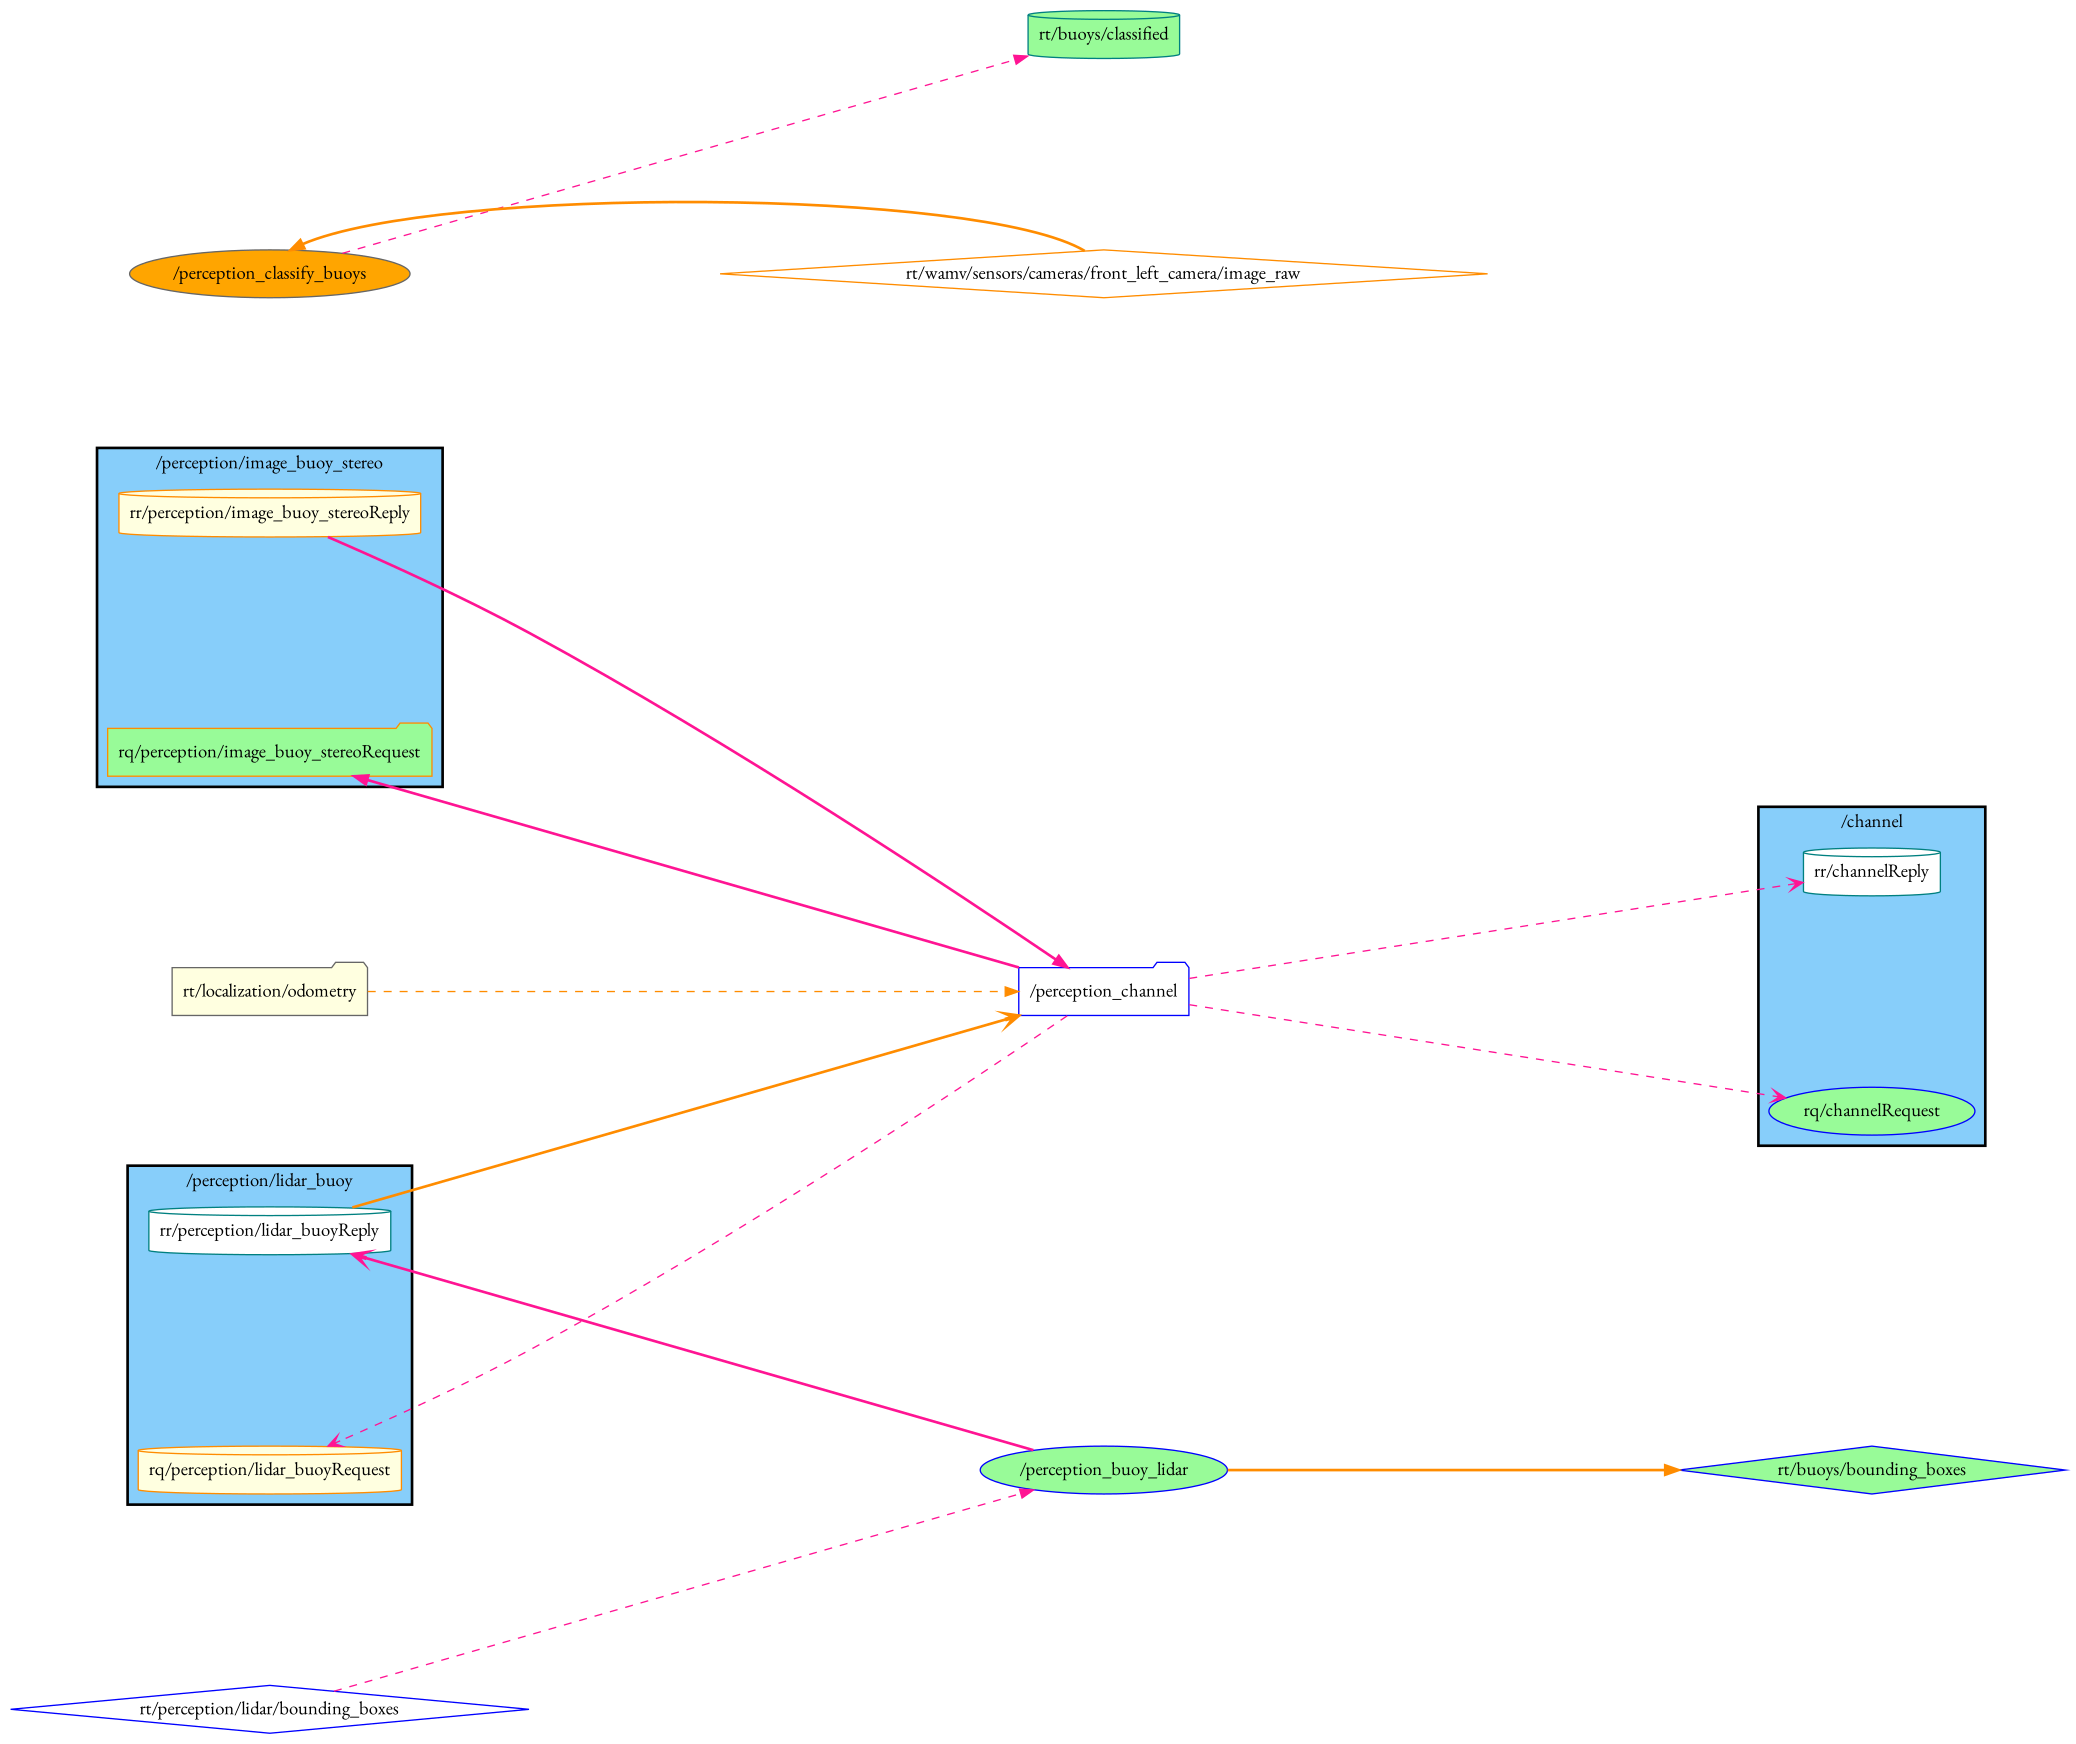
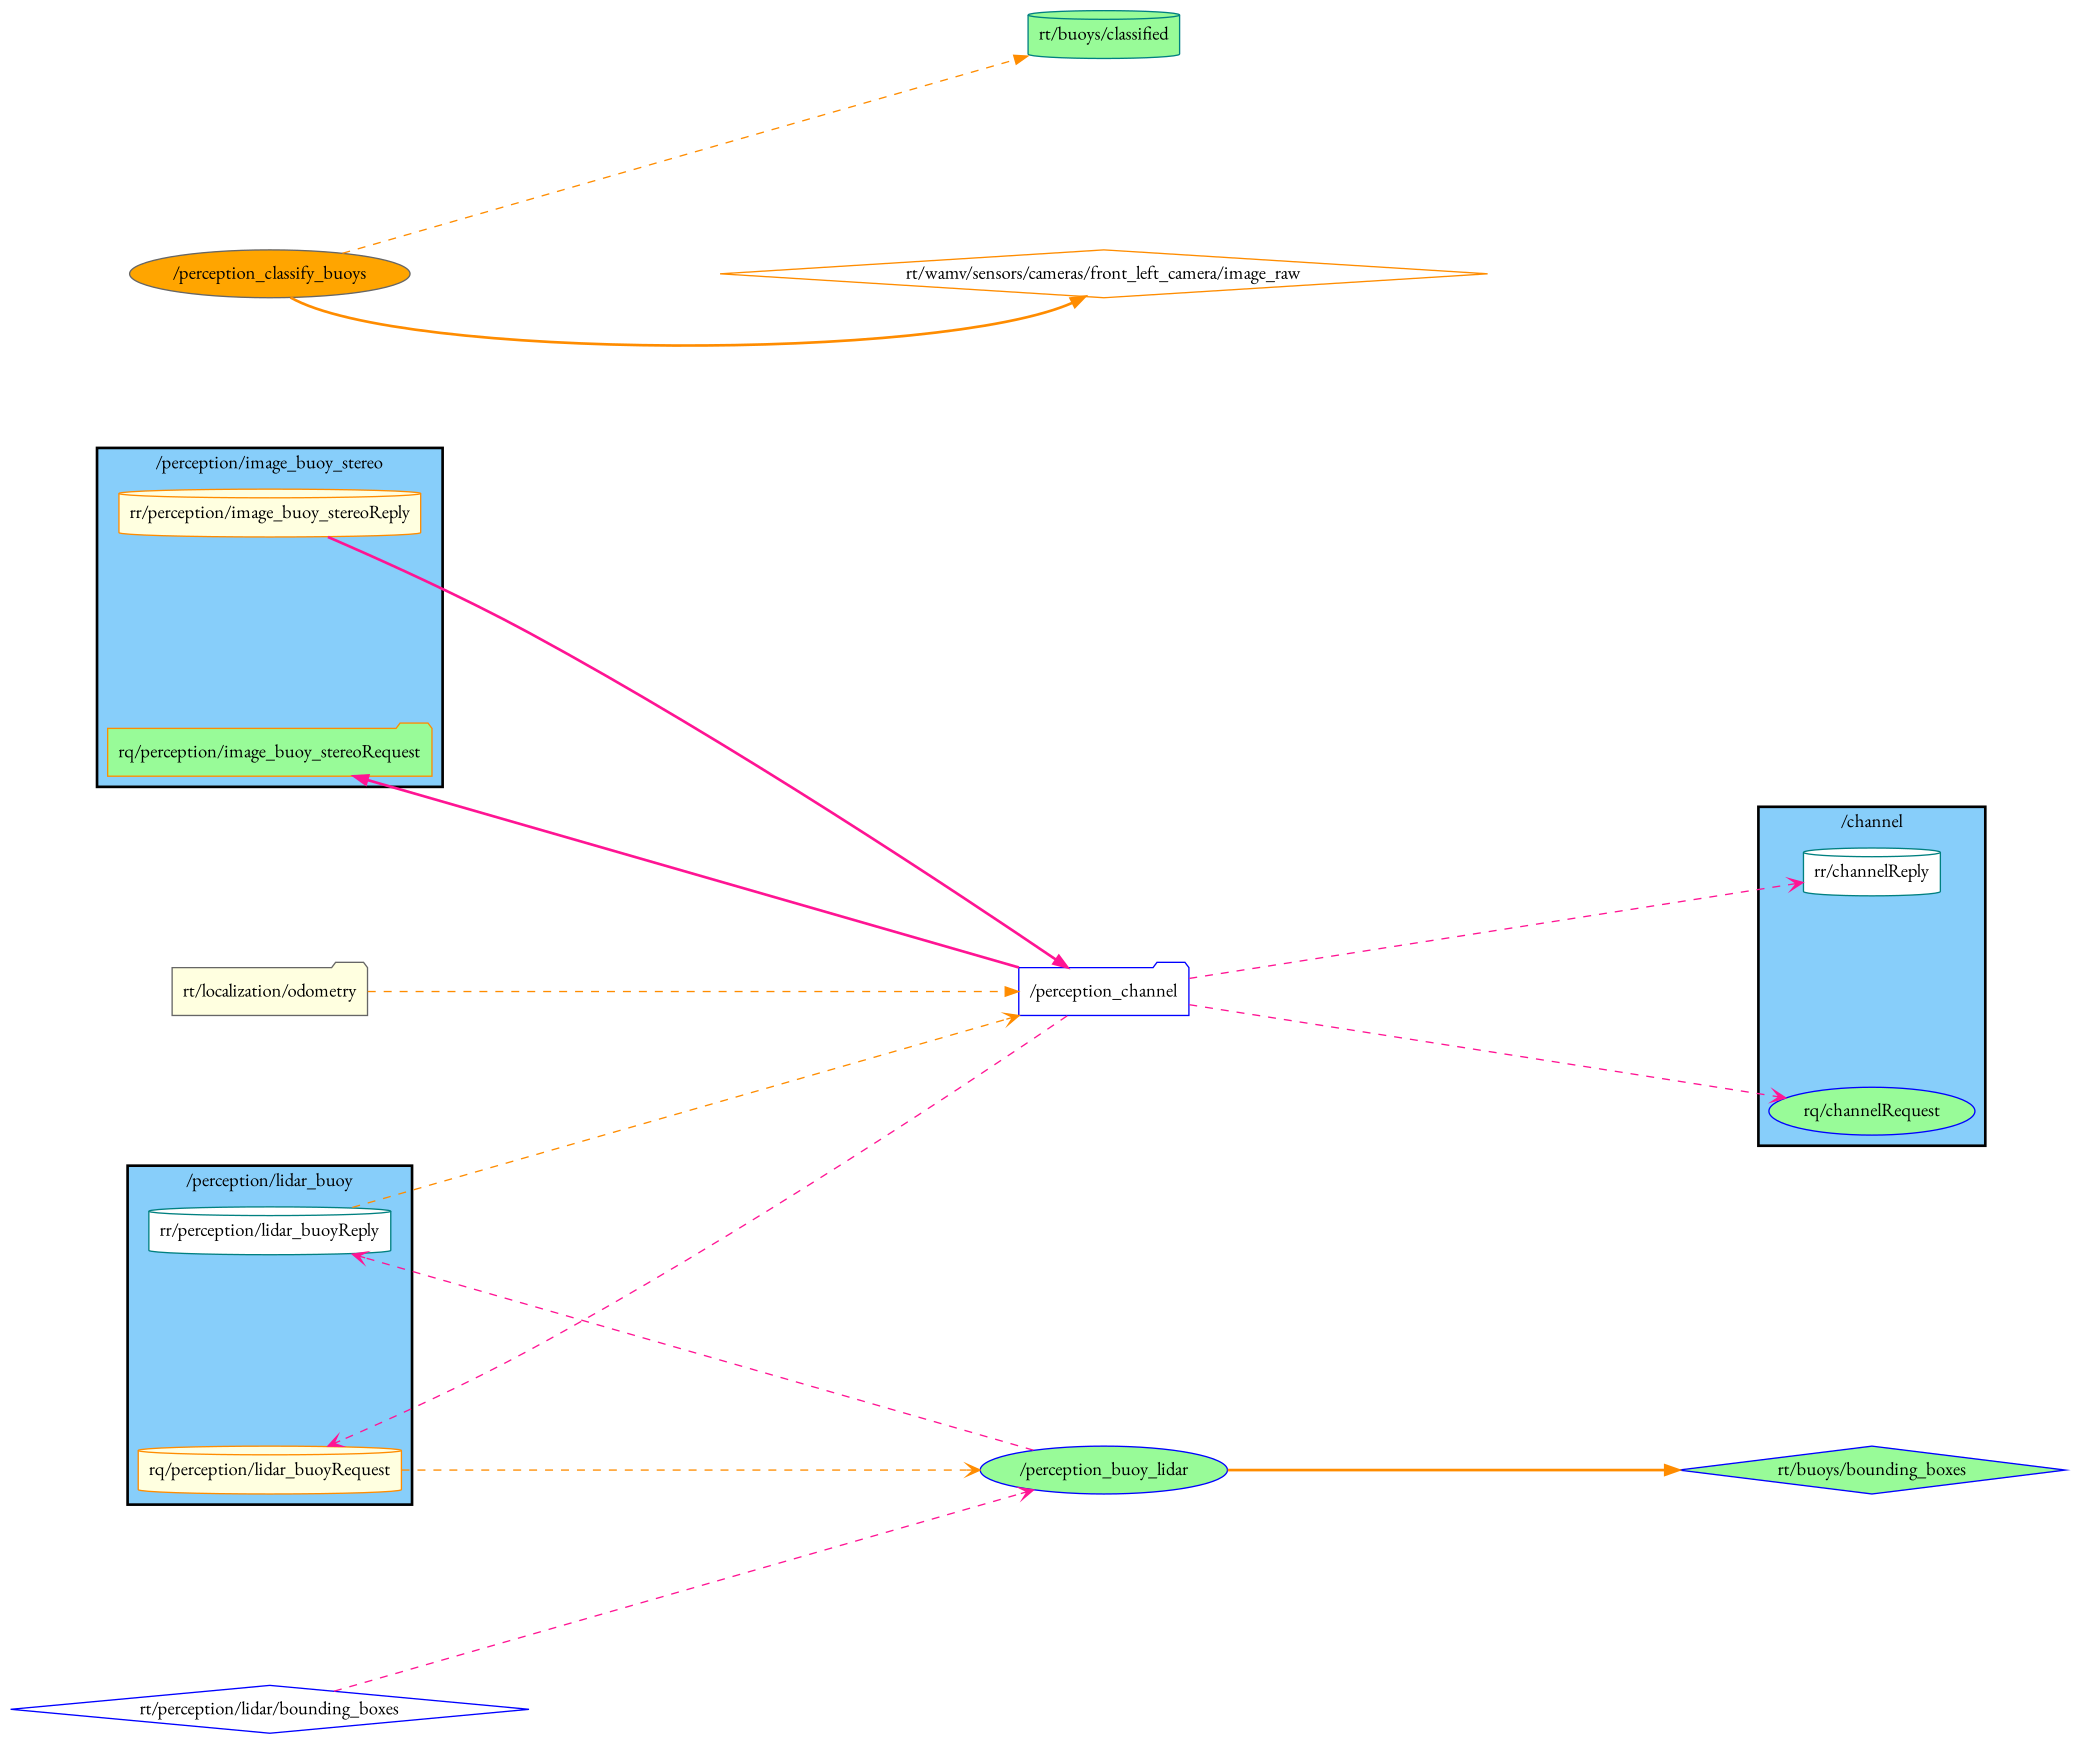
edge "/perception_classify_buoys" -> "rt/buoys/classified": color deeppink -> darkorange
edge "rt/wamv/sensors/cameras/front_left_camera/image_raw" -> "/perception_classify_buoys": reversed
edge "rr/perception/lidar_buoyReply" -> "/perception_channel": style bold -> dashed
edge "/perception_buoy_lidar" -> "rr/perception/lidar_buoyReply": style bold -> dashed
edge "rq/perception/lidar_buoyRequest" -> "/perception_buoy_lidar": added
edge "rt/perception/lidar/bounding_boxes" -> "/perception_buoy_lidar": arrowhead normal -> vee
